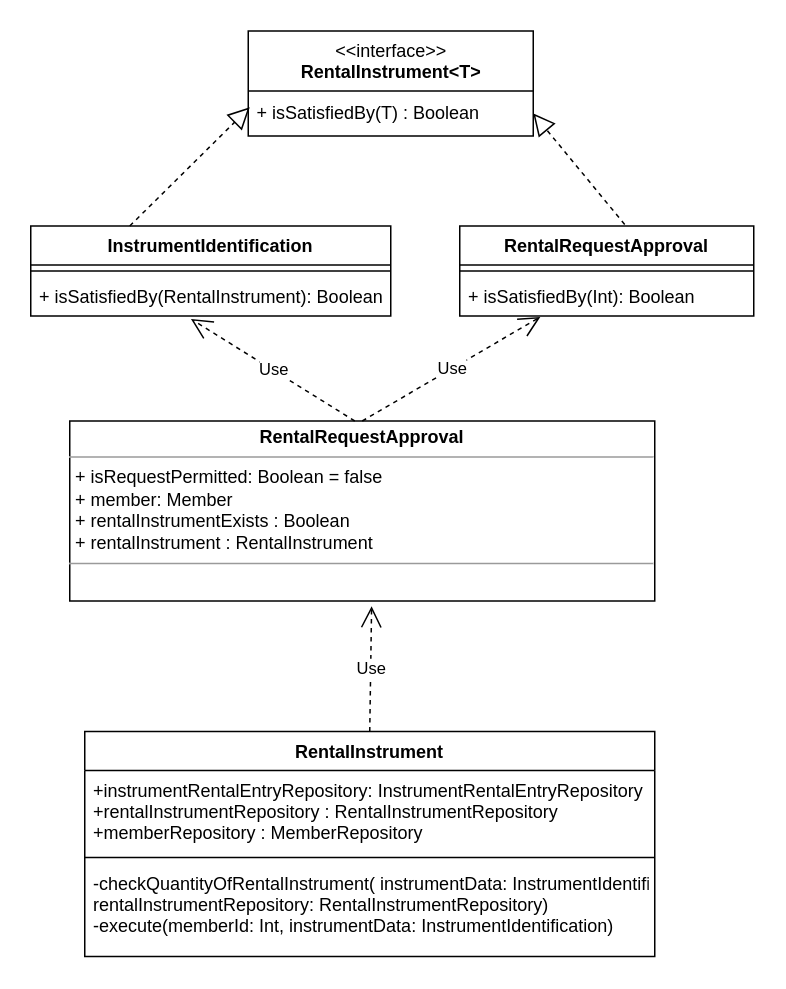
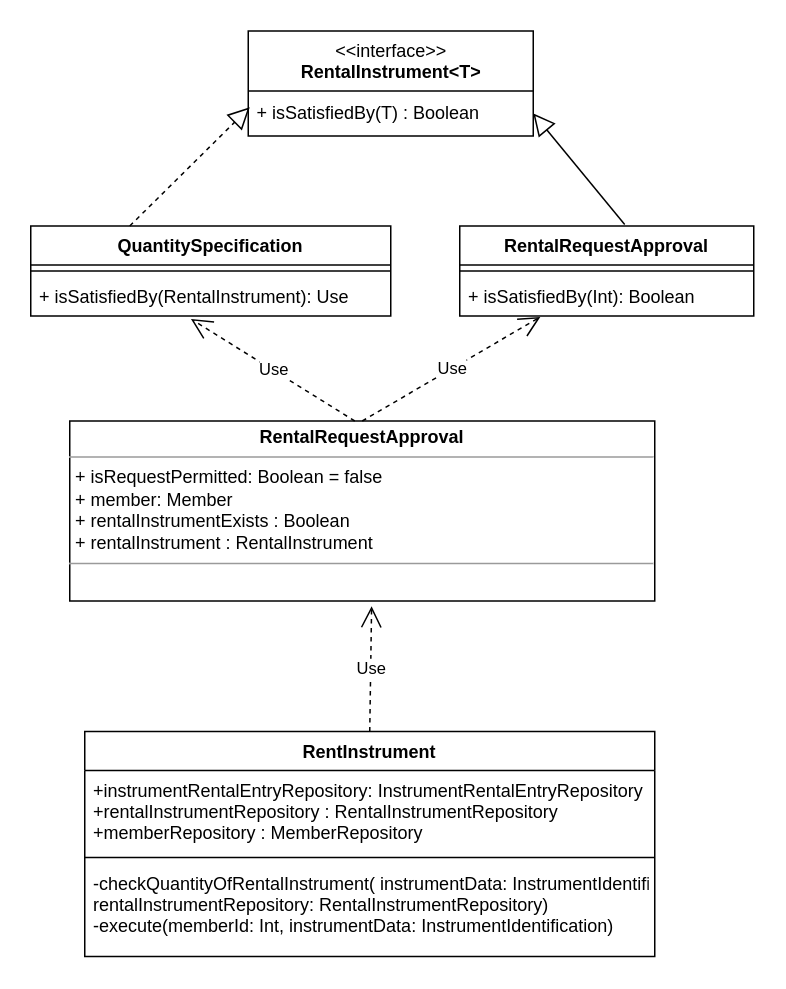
edge "RentalRequestApproval" -> "+ isSatisfiedBy(T) : Boolean": style dashed -> solid
node "InstrumentIdentification": label "InstrumentIdentification" -> "QuantitySpecification"
node "+ isSatisfiedBy(RentalInstrument): Boolean": label "+ isSatisfiedBy(RentalInstrument): Boolean" -> "+ isSatisfiedBy(RentalInstrument): Use"
node "RentalInstrument": label "RentalInstrument" -> "RentInstrument"
